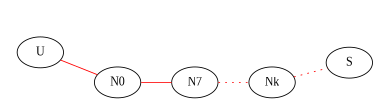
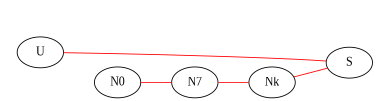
edge "U" -- "N0": now "U" -- "S"
edge "S" -- "Nk": style dotted -> solid
edge "N7" -- "Nk": style dotted -> solid
